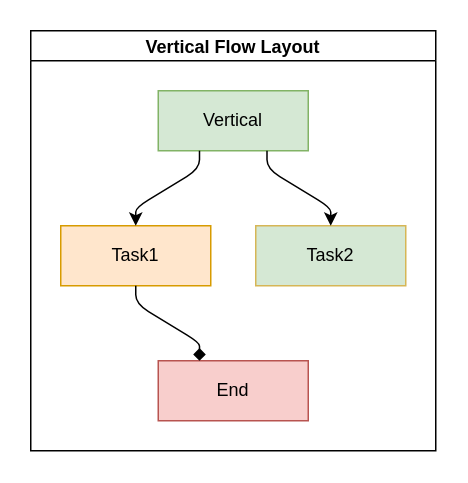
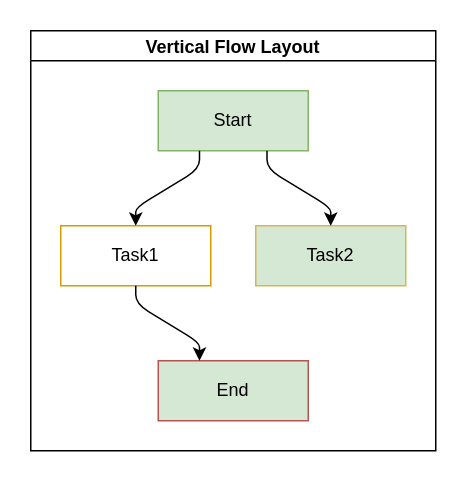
node "Vertical": label "Vertical" -> "Start"
node "Task1": fillcolor #ffe6cc -> #ffffff
edge "Task1" -> "End": arrowhead diamond -> classic
node "End": fillcolor #f8cecc -> #d5e8d4
